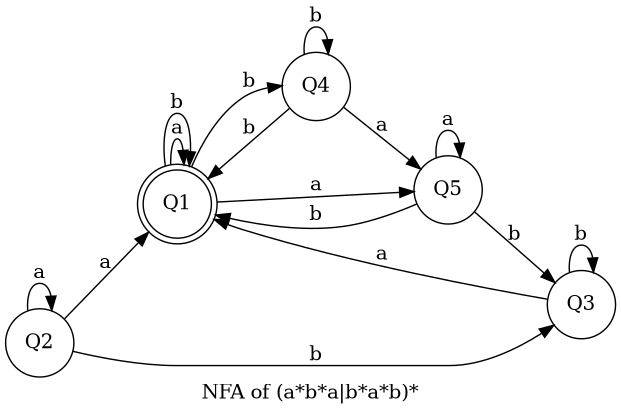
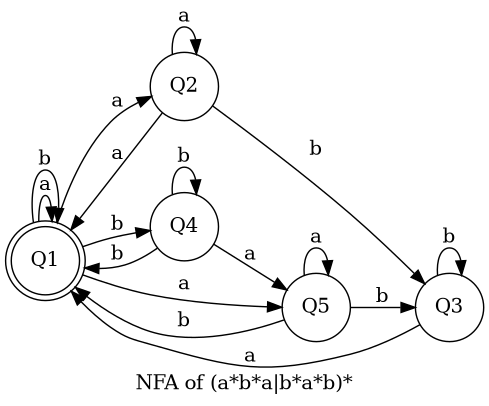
edge "Q1" -> "Q2": added, label "a"
